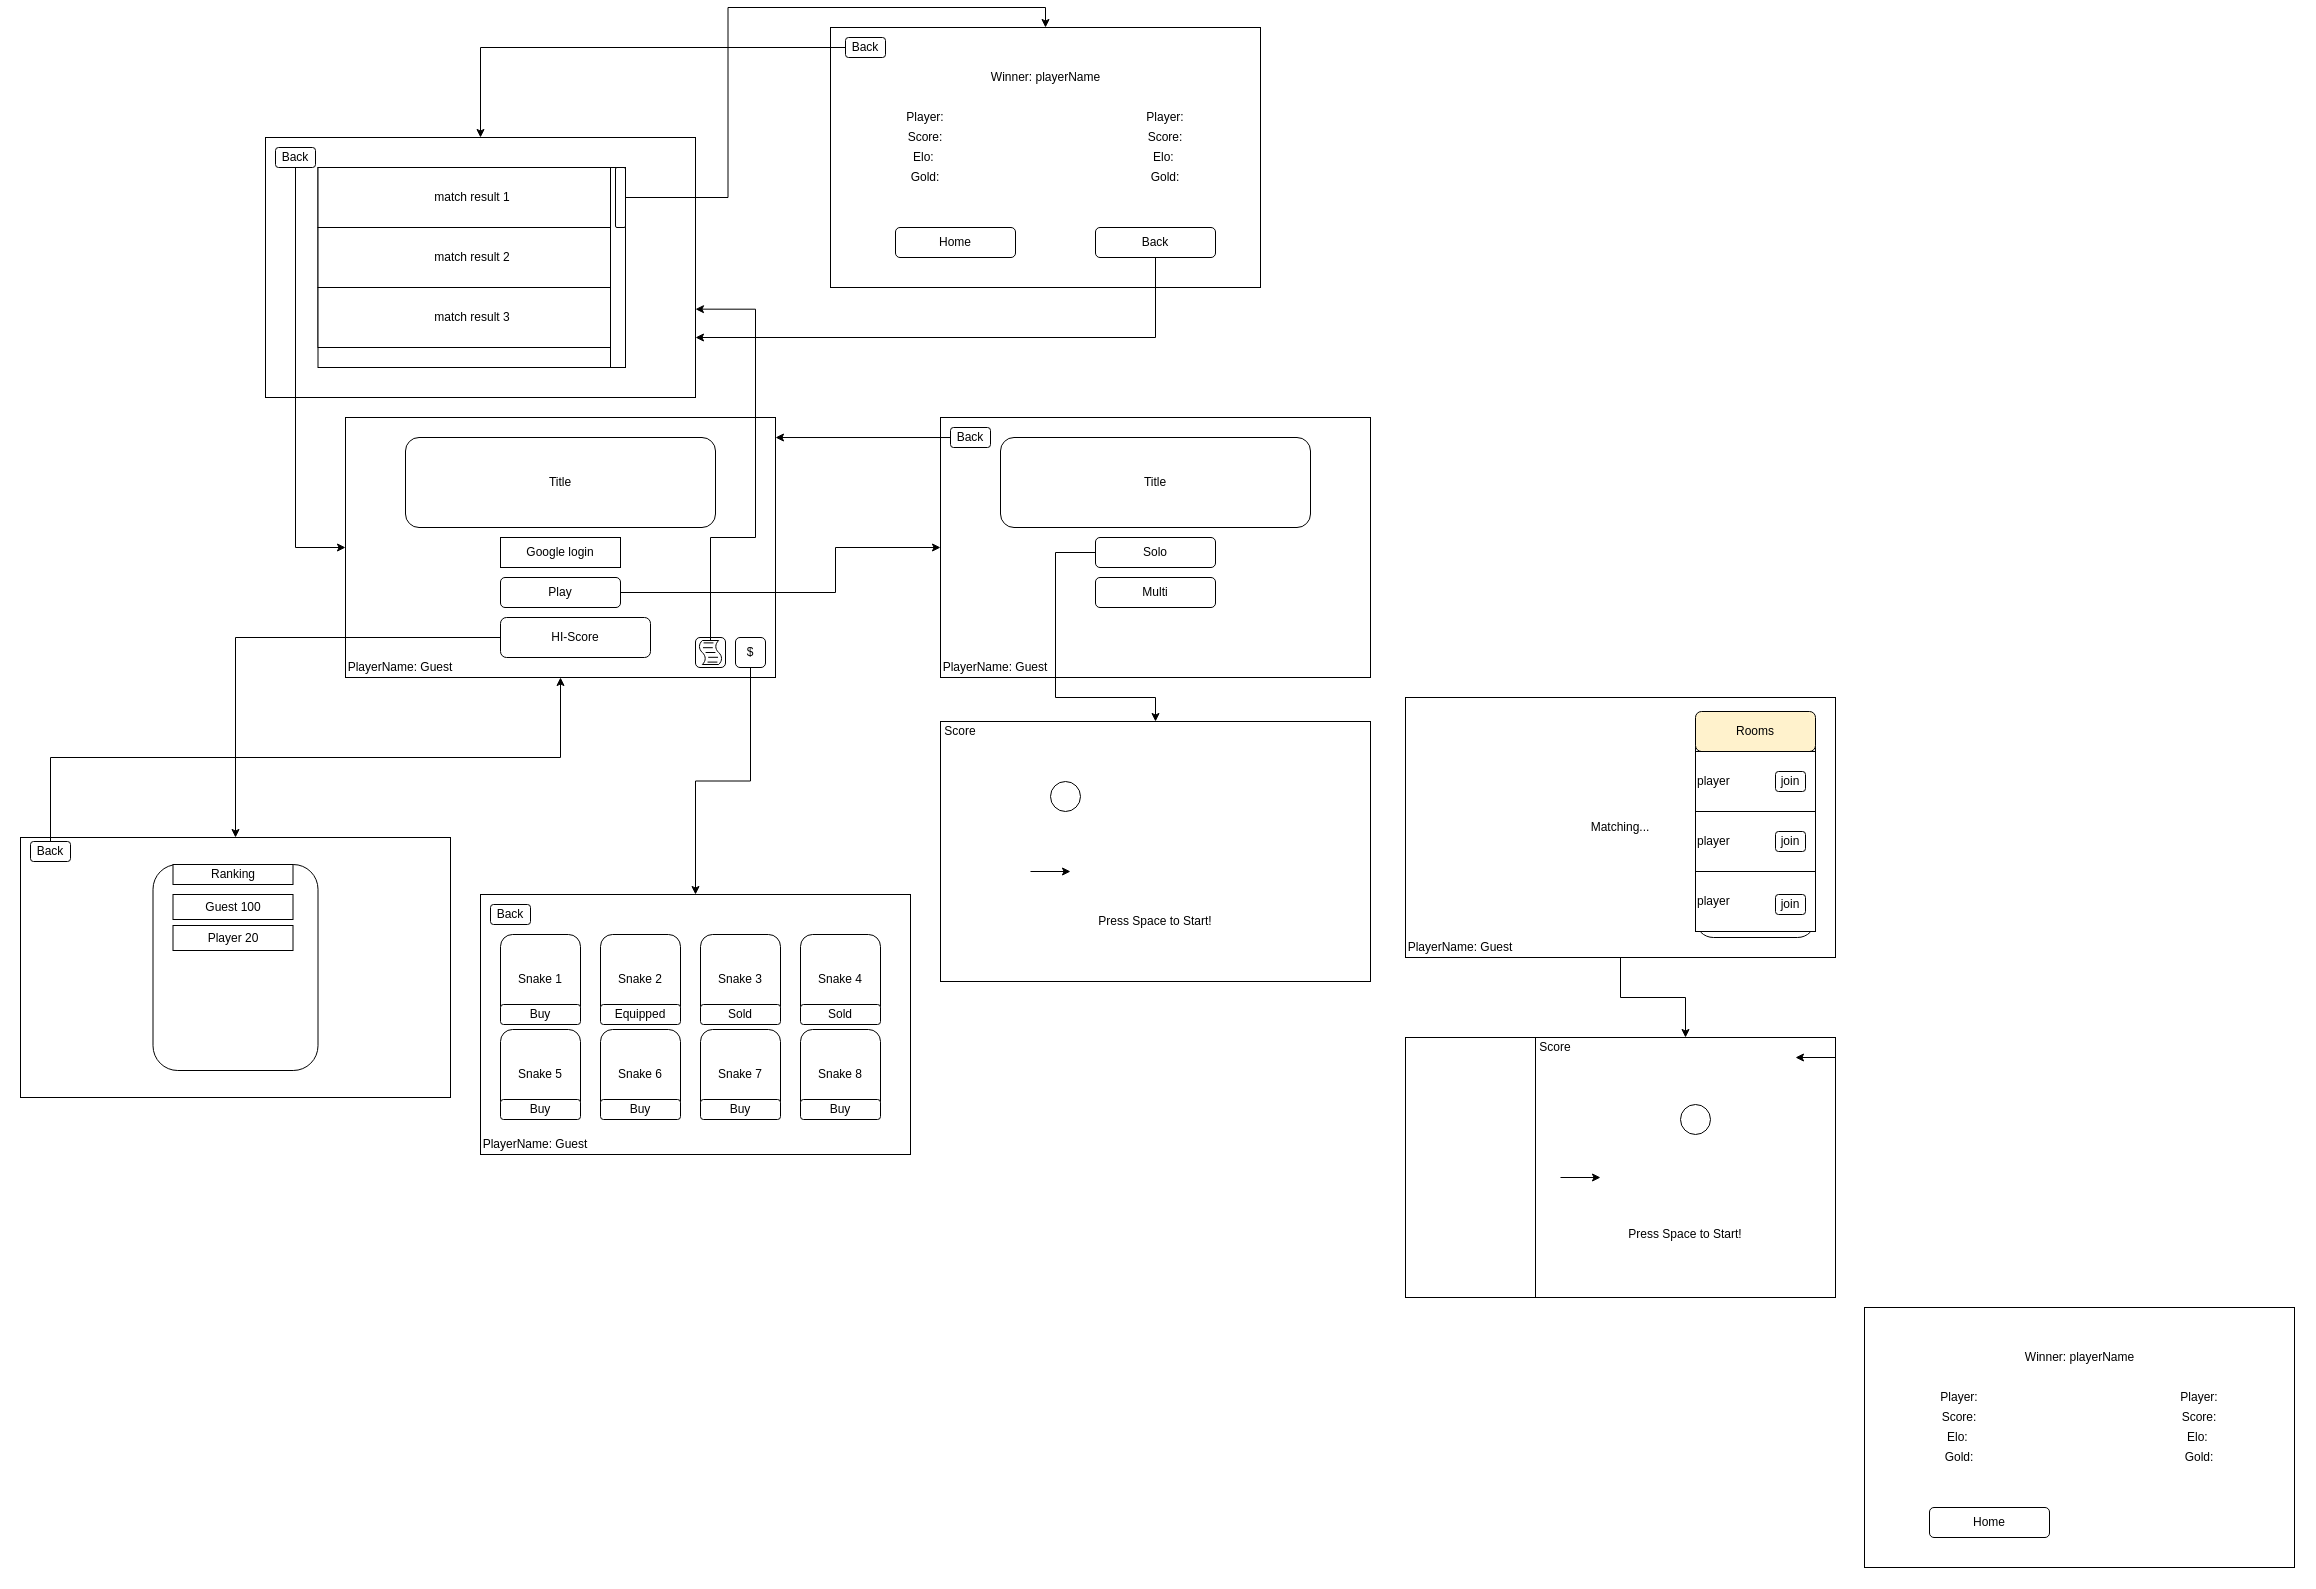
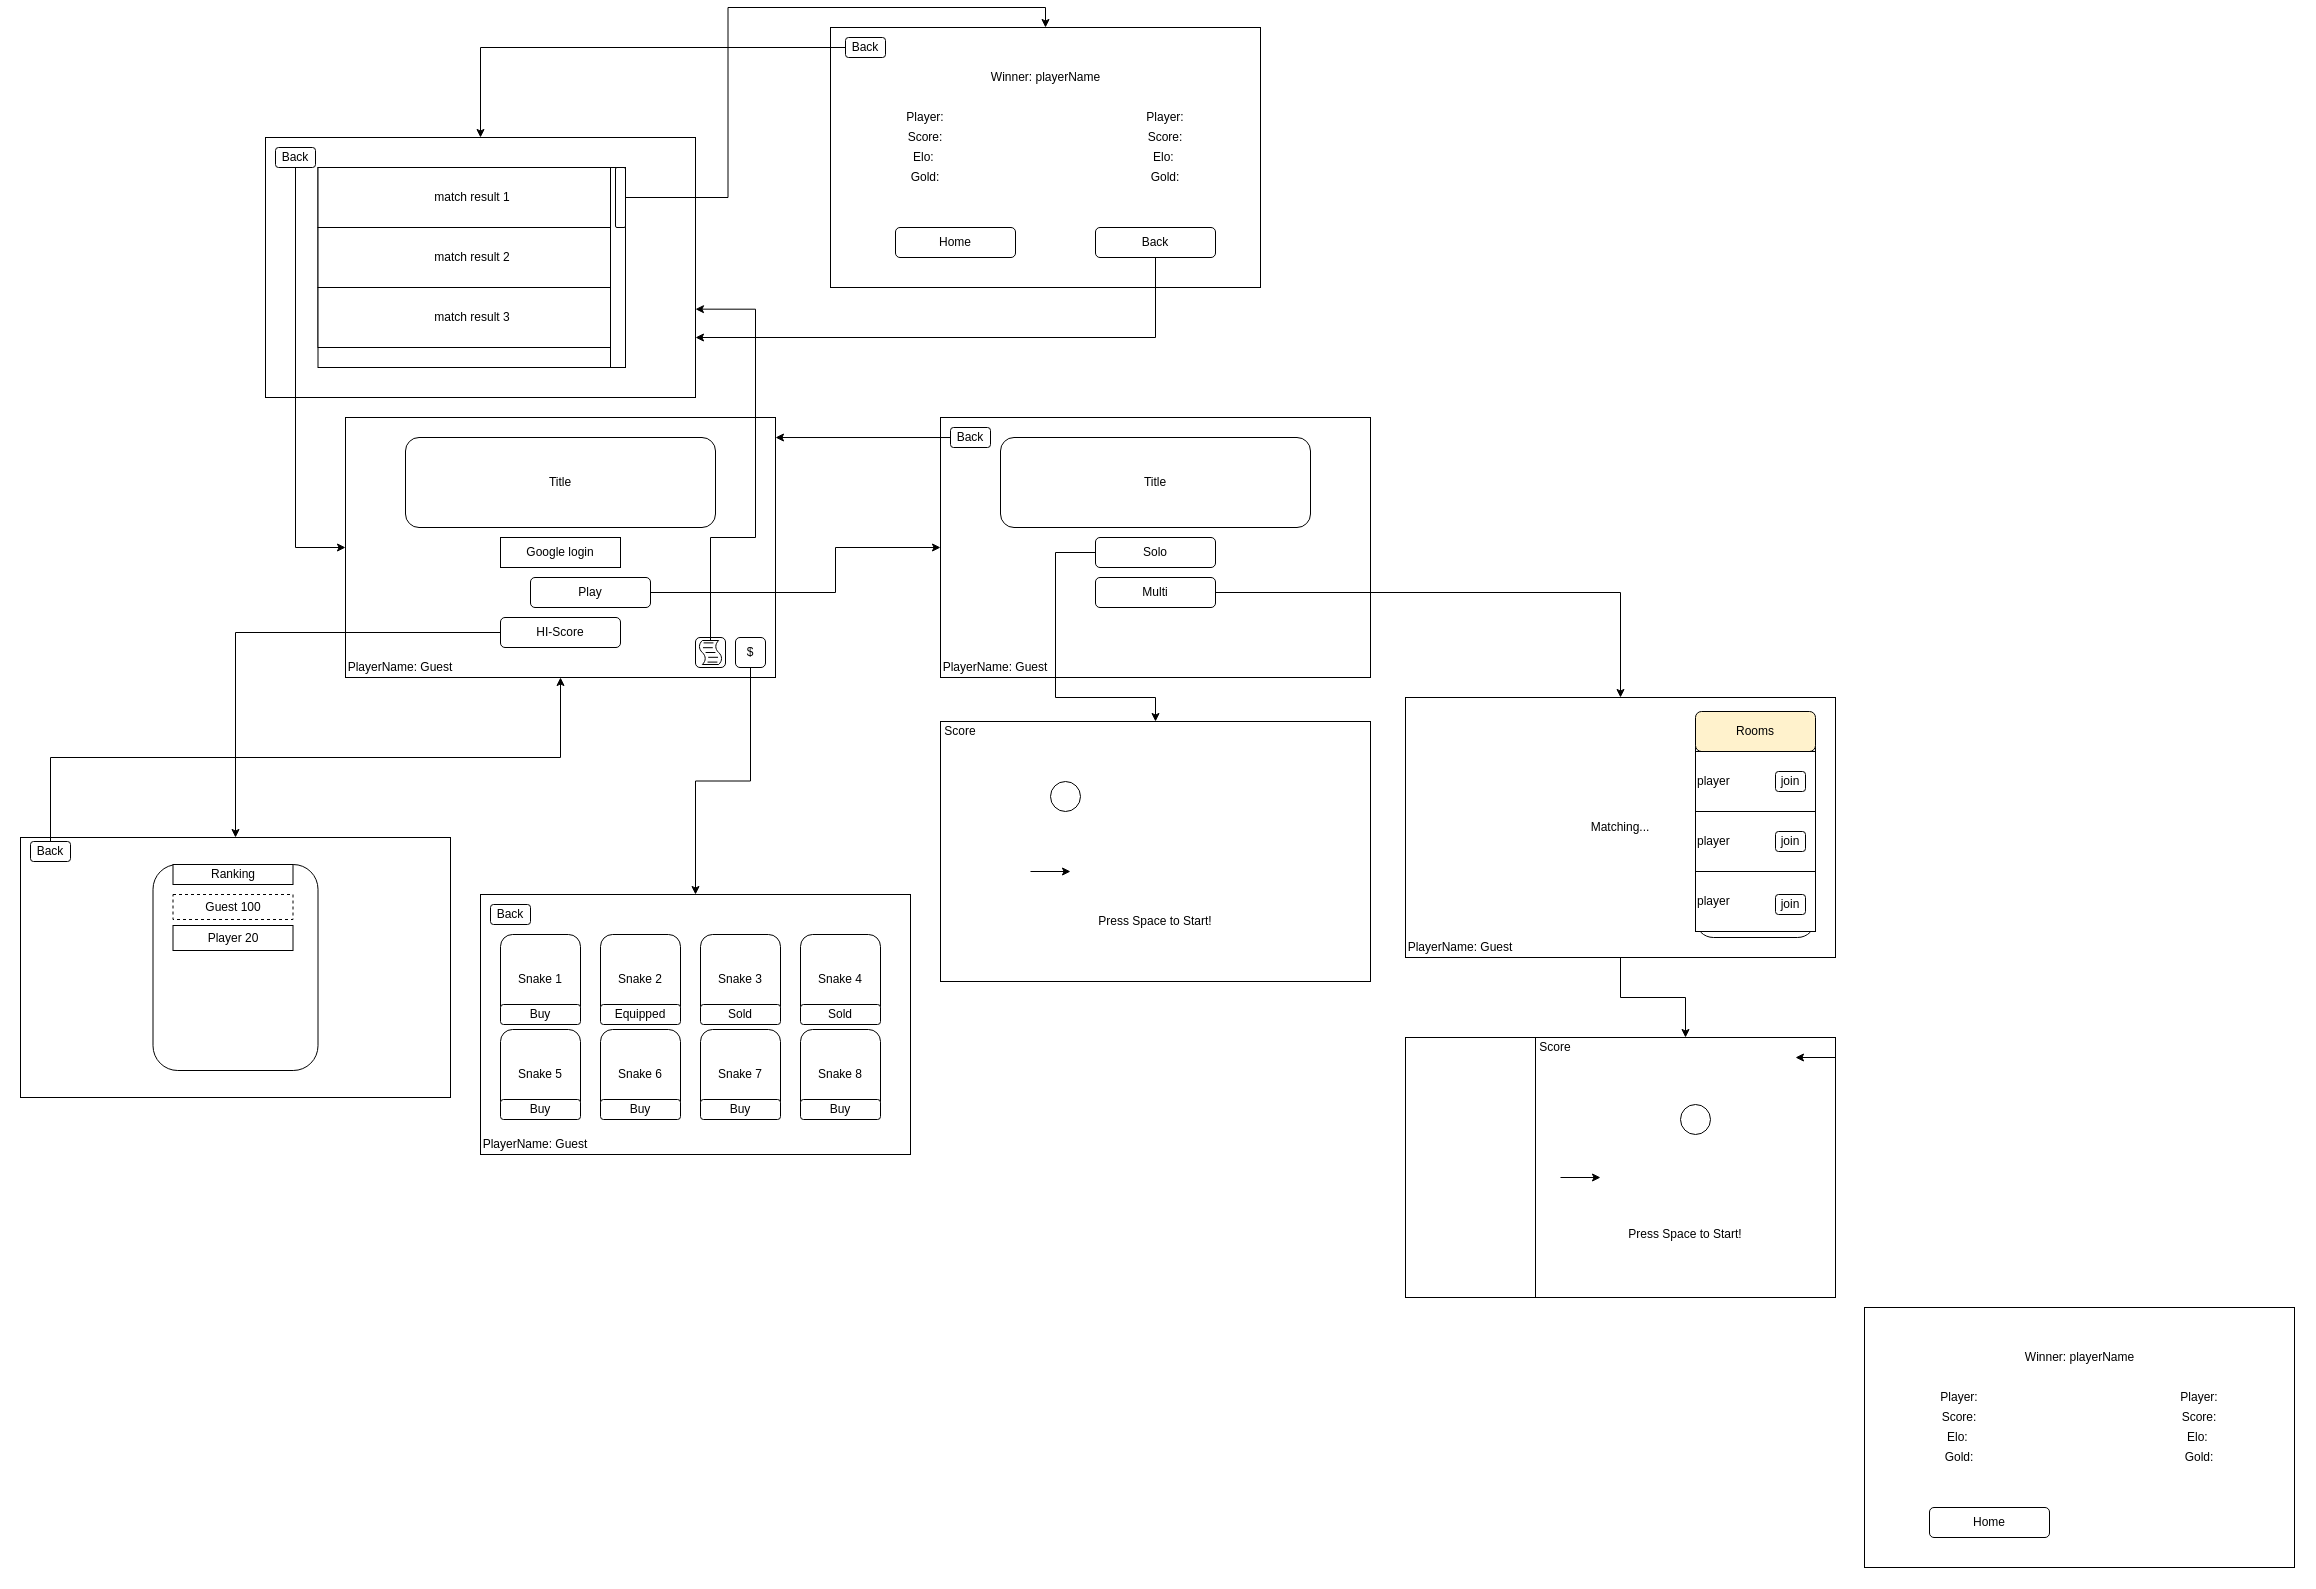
node "Play": moved (561, 593) -> (591, 593)
edge "Multi" -> "Matching...": added
node "HI-Score": size 150x40 -> 120x30
node "Guest 100": style solid -> dashed
